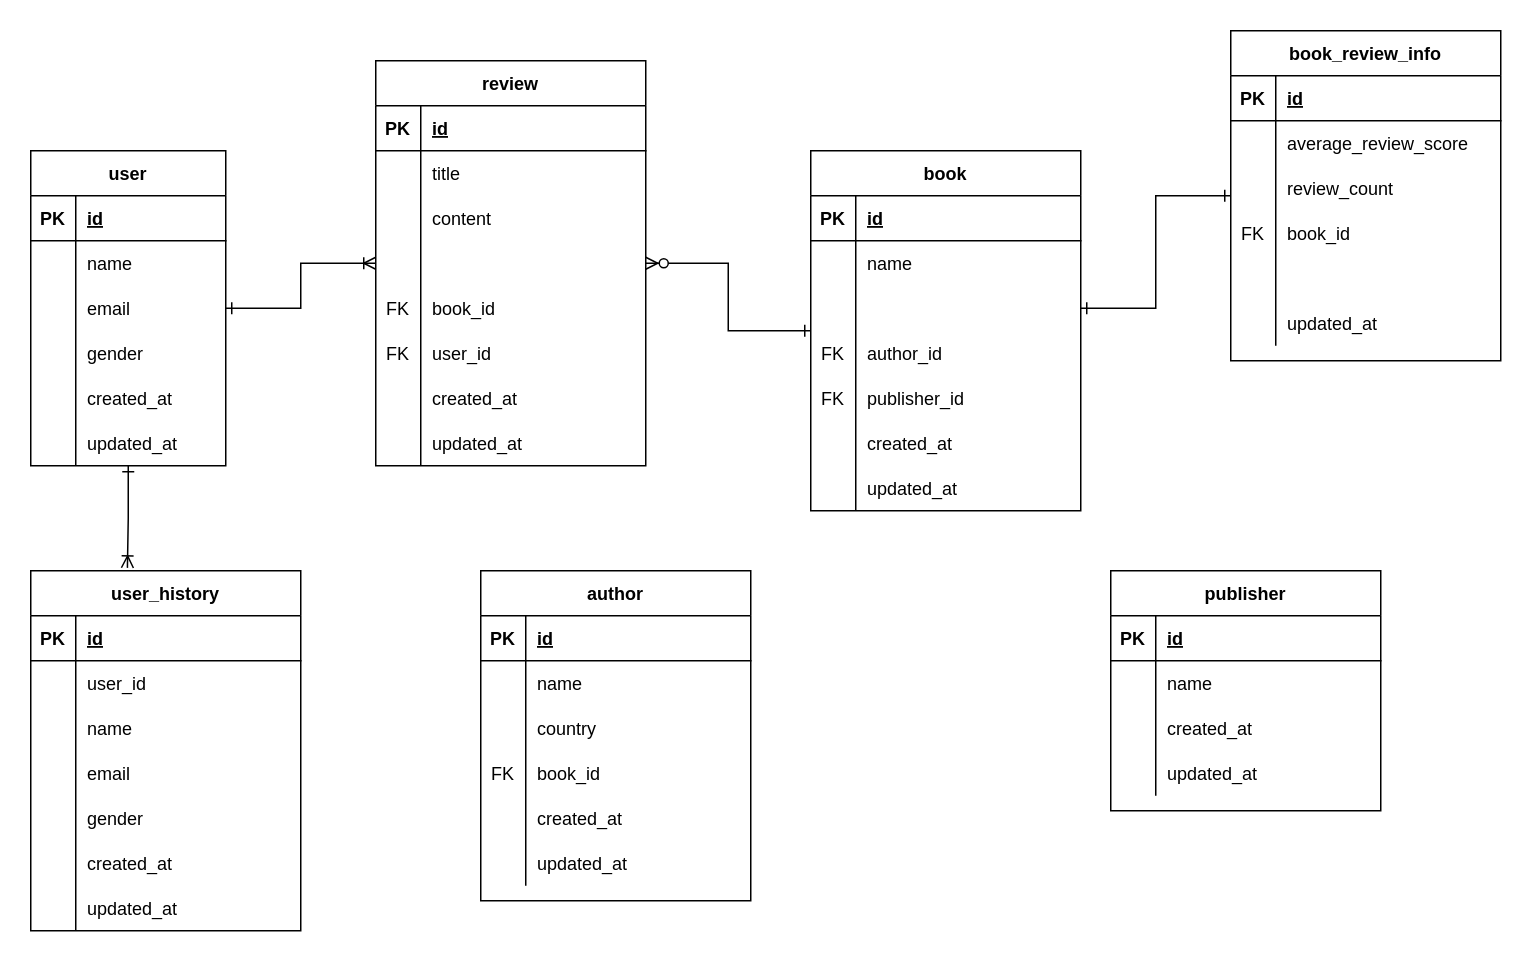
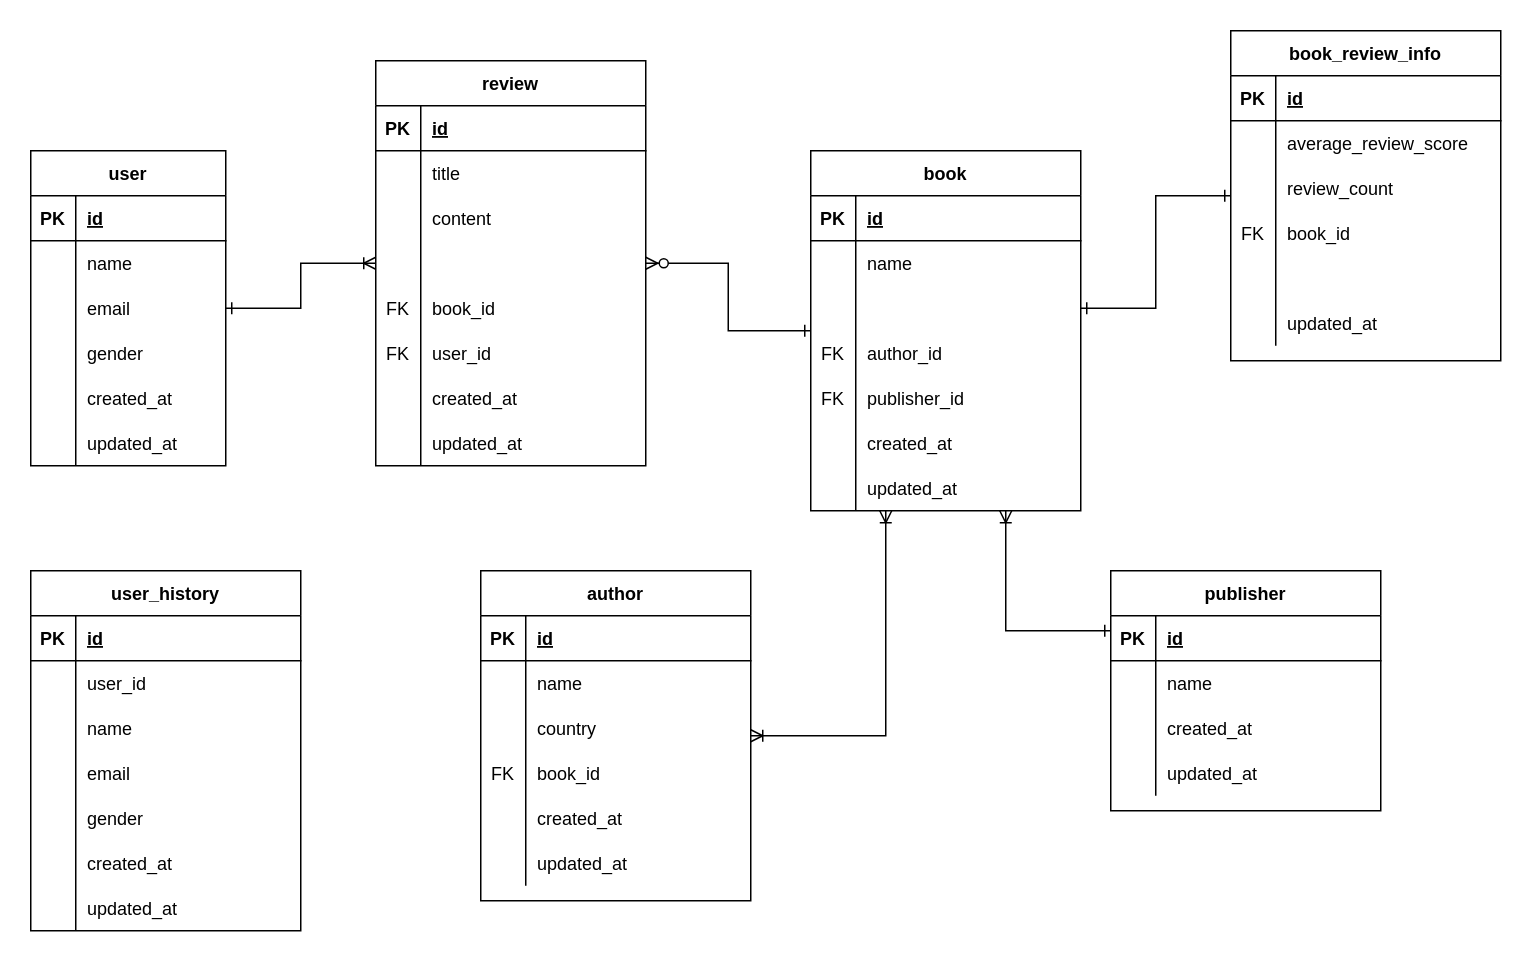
edge "user" -- "user_history": removed
edge "book" -- "publisher": added
edge "book" -- "author": added
